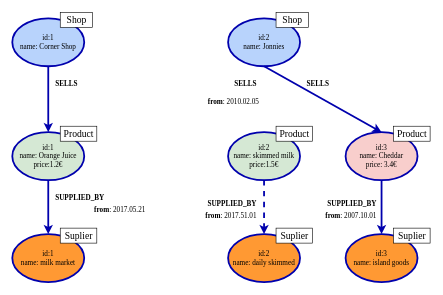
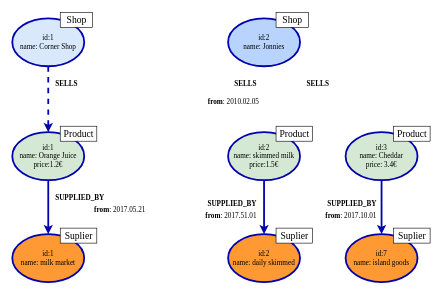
node "id:1 name: Corner Shop": fillcolor #b8d3fc -> #dae8fc
edge "id:1 name: Corner Shop" -> "id:1 name: Orange Juice price:1.2€": style solid -> dashed
edge "id:2 name: Jonnies" -> "id:3 name: Cheddar price: 3.4€": removed
node "id:3 name: Cheddar price: 3.4€": fillcolor #f8cecc -> #d5e8d4
edge "id:2 name: skimmed milk price:1.5€" -> "id:2 name: daily skimmed": style dashed -> solid
node "from: 2007.10.01": label "from: 2007.10.01" -> "from: 2017.10.01"
node "id:3 name: island goods": label "id:3 name: island goods" -> "id:7 name: island goods"
